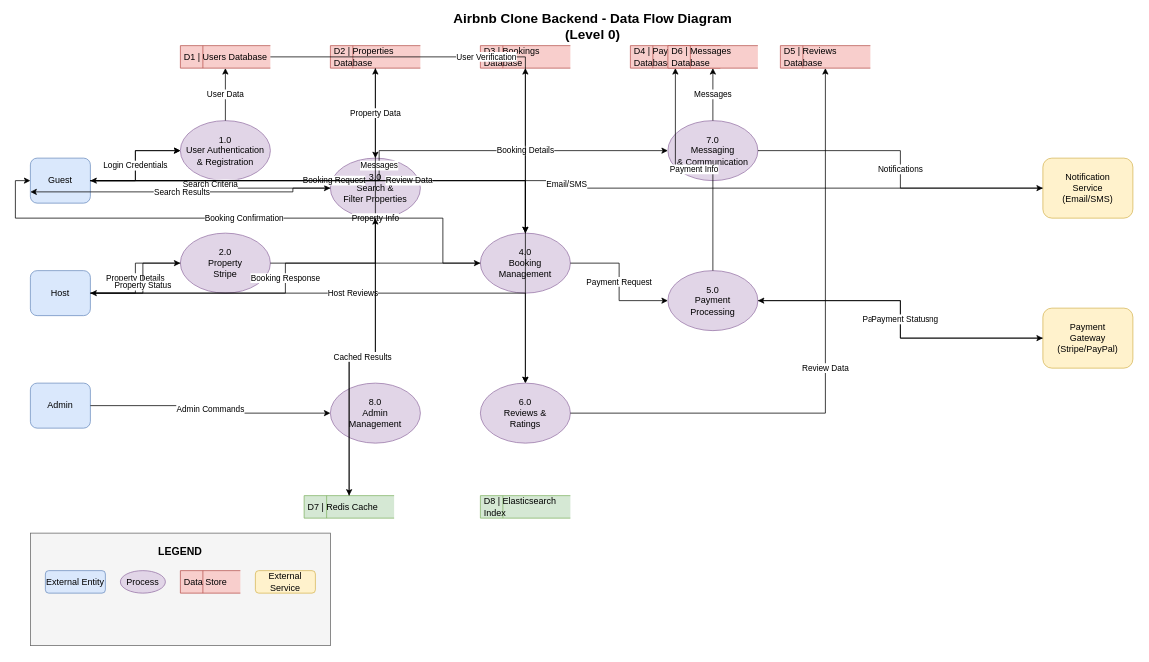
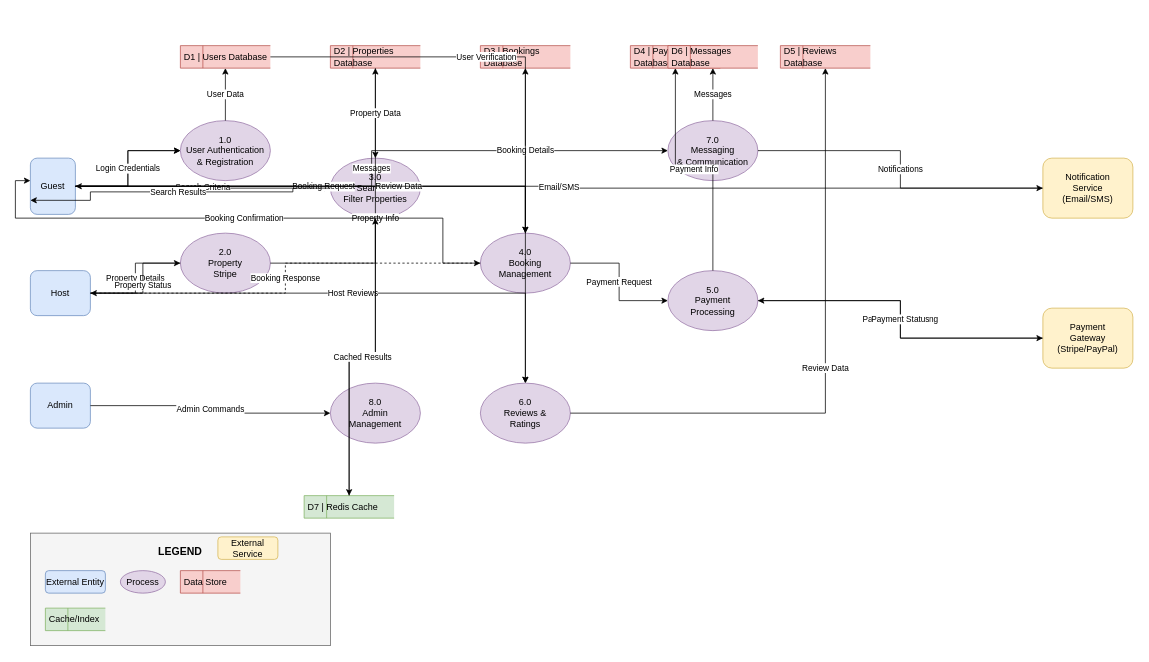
node "Airbnb Clone Backend - Data Flow Diagram (Level 0)": removed
node "Guest": size 60x45 -> 45x56
edge "Host" -> "4.0 Booking Management": style solid -> dashed
node "D8 | Elasticsearch Index": removed
node "External Service": moved (285, 582) -> (248, 548)
node "Cache/Index": added
